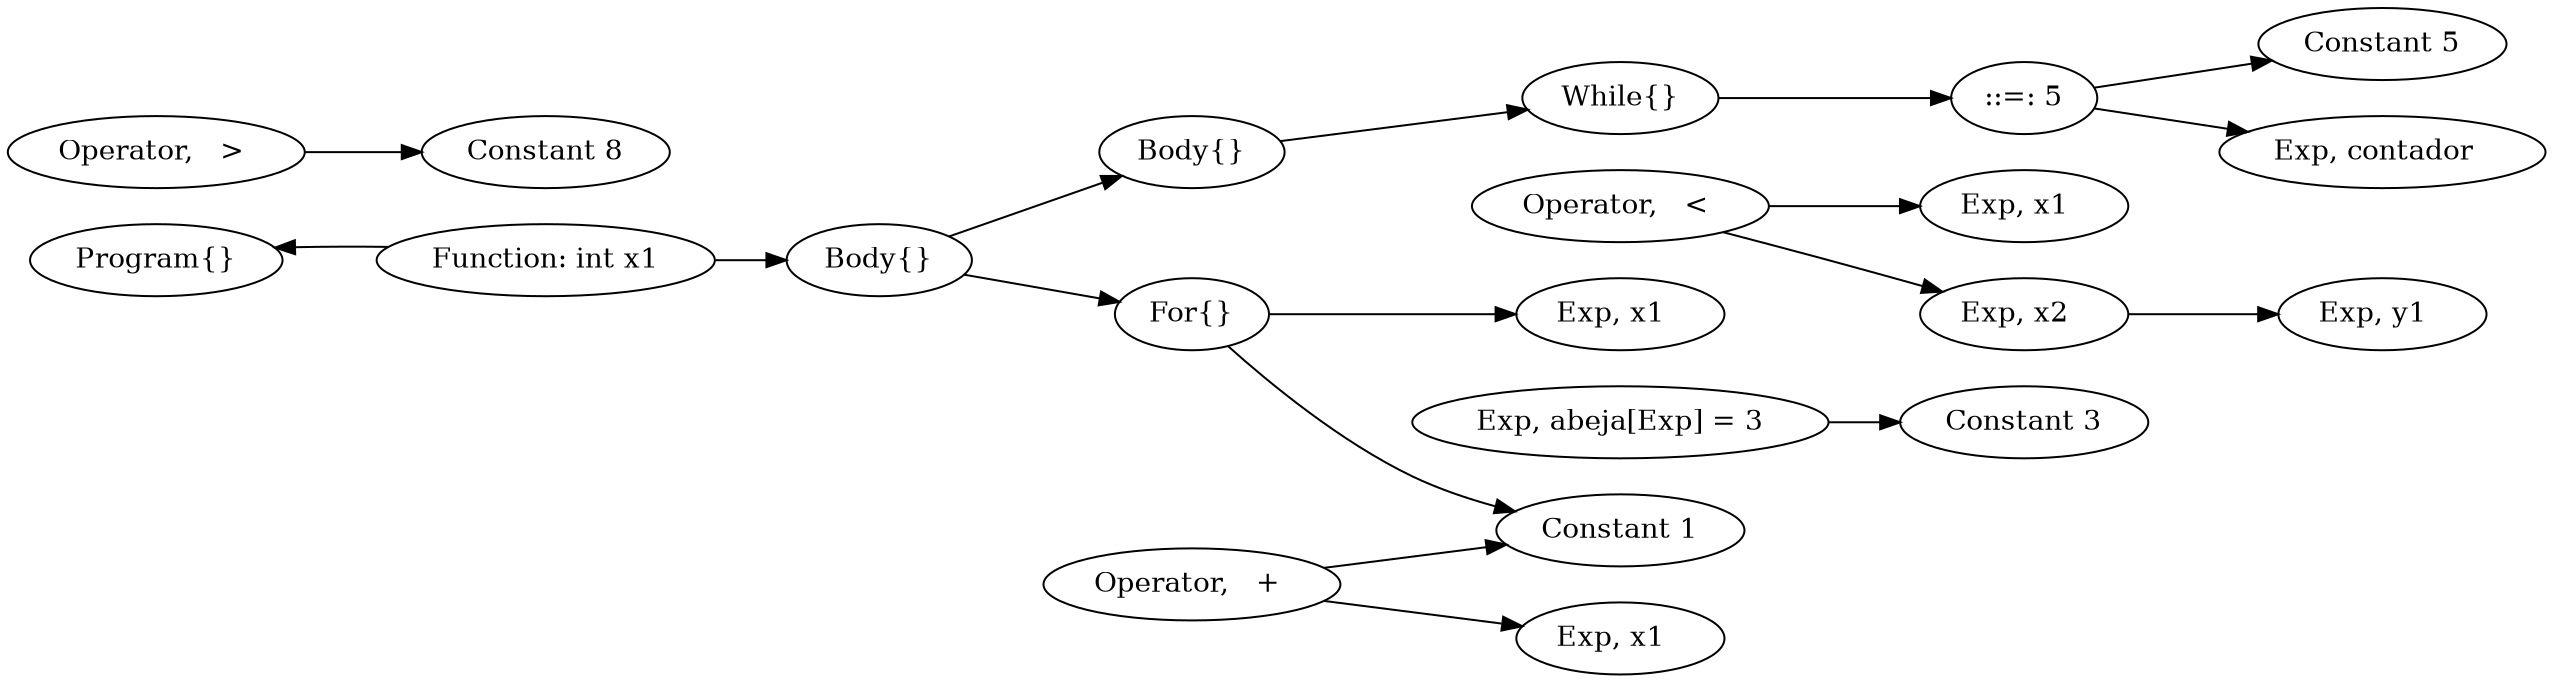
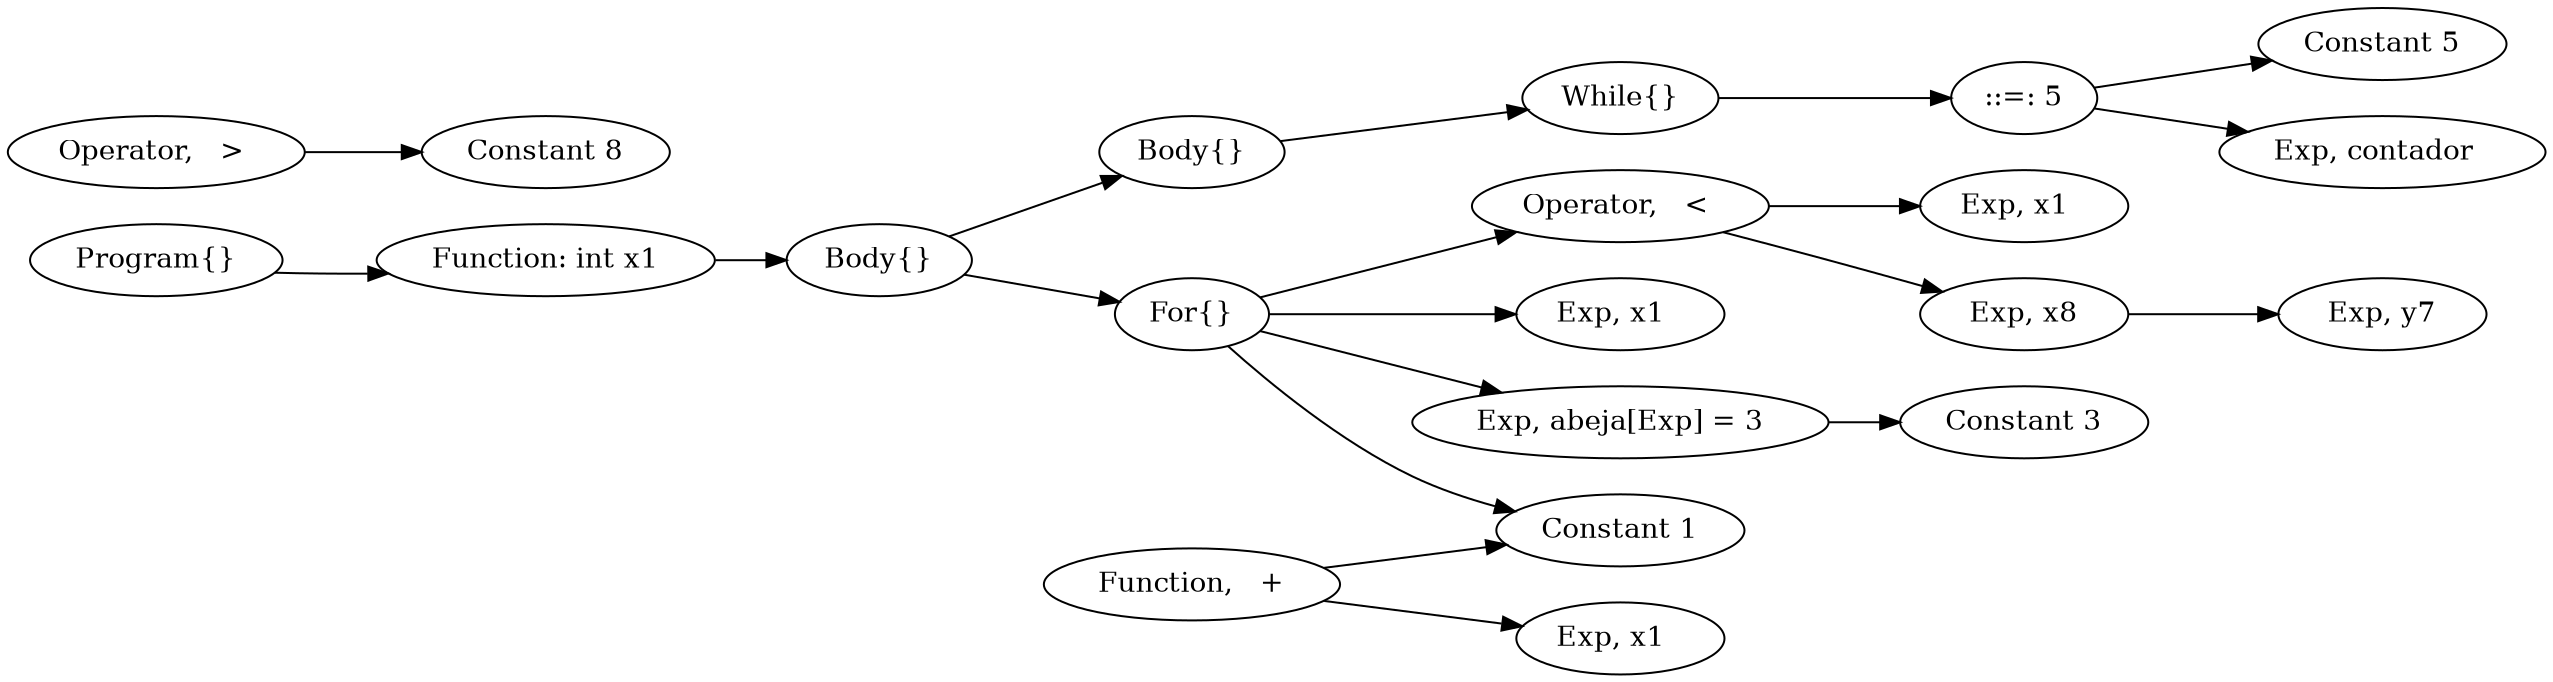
edge "Function: int x1" -> "Program{}": reversed
edge "For{}" -> "Operator,   <": added
node "Exp, x2": label "Exp, x2" -> "Exp, x8"
node "Exp, y1": label "Exp, y1" -> "Exp, y7"
edge "For{}" -> "Exp, abeja[Exp] = 3": added
node "Operator,   +": label "Operator,   +" -> "Function,   +"
